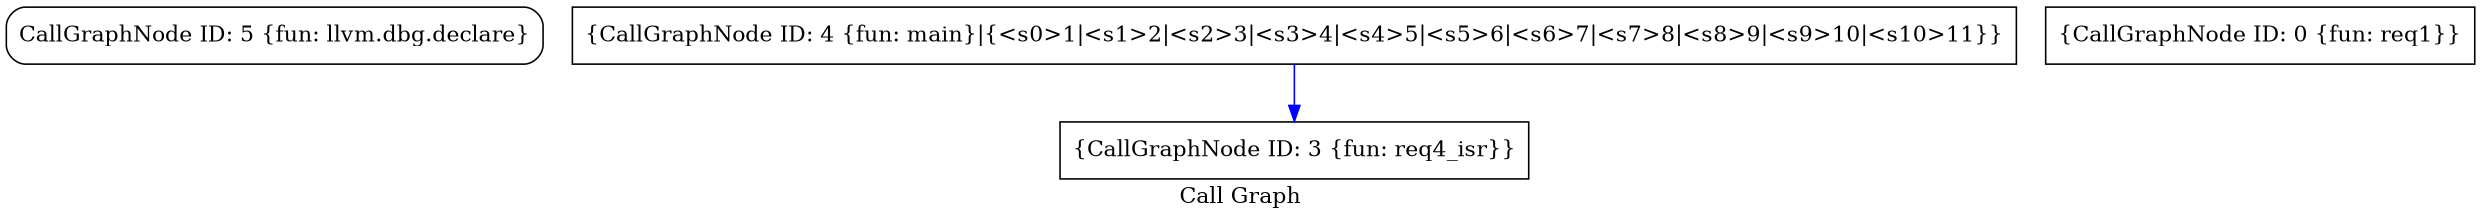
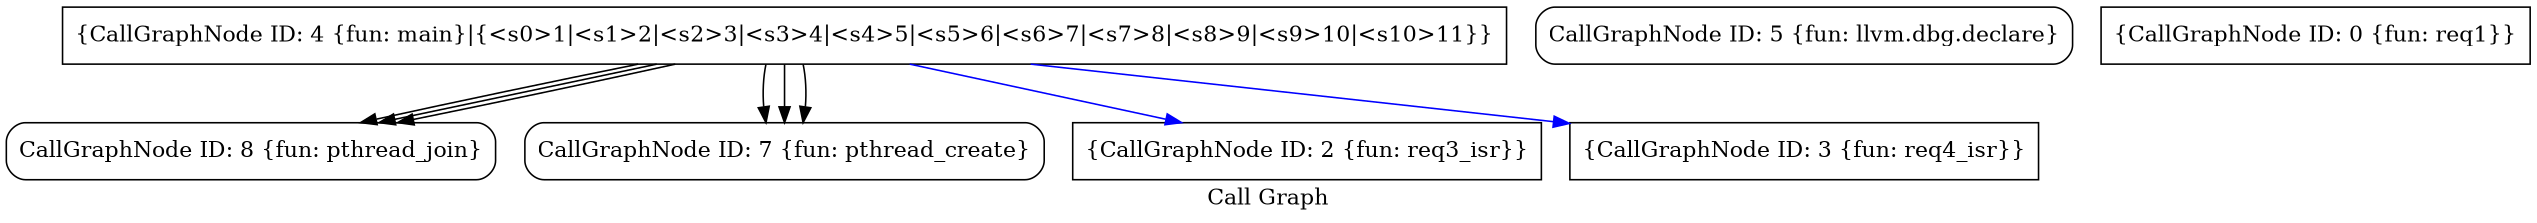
node "CallGraphNode ID: 8 {fun: pthread_join}": added
node "CallGraphNode ID: 7 {fun: pthread_create}": added
node "{CallGraphNode ID: 2 {fun: req3_isr}}": added
